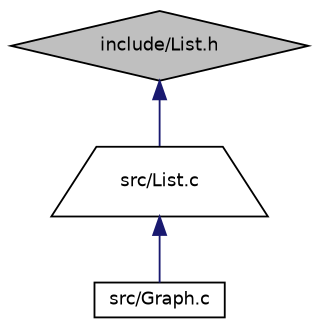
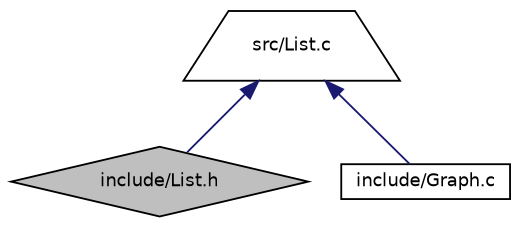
edge "src/List.c" -> "include/List.h": reversed
node "src/Graph.c": label "src/Graph.c" -> "include/Graph.c"
